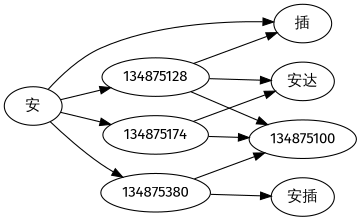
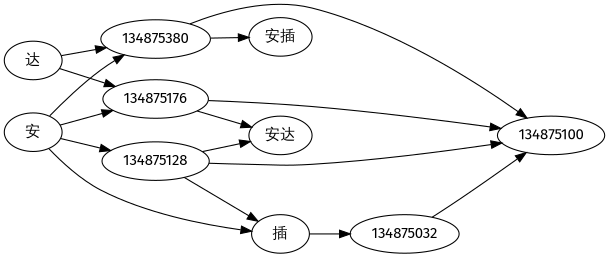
node "达": added
node "134875174": label "134875174" -> "134875176"
node "134875032": added
